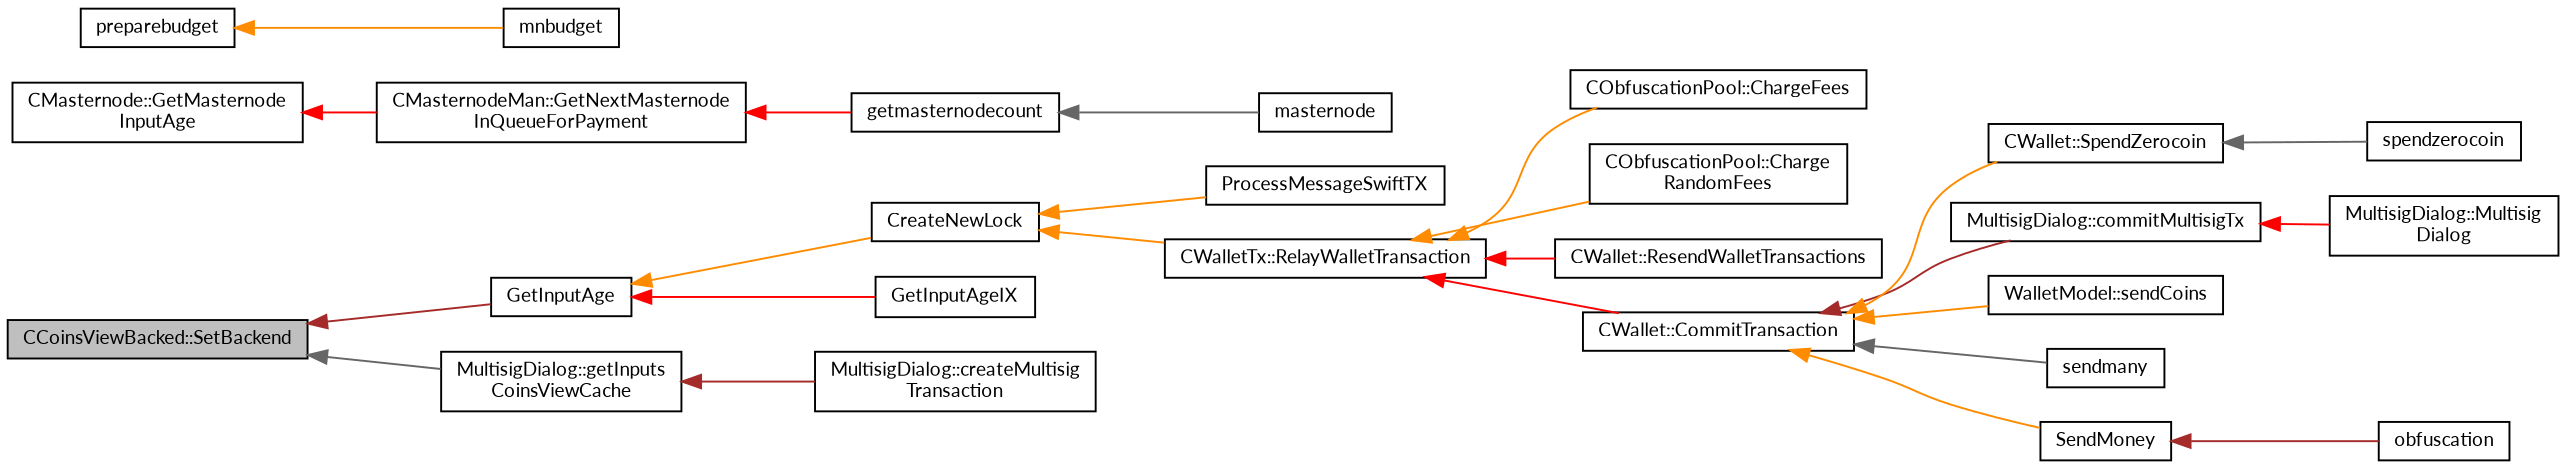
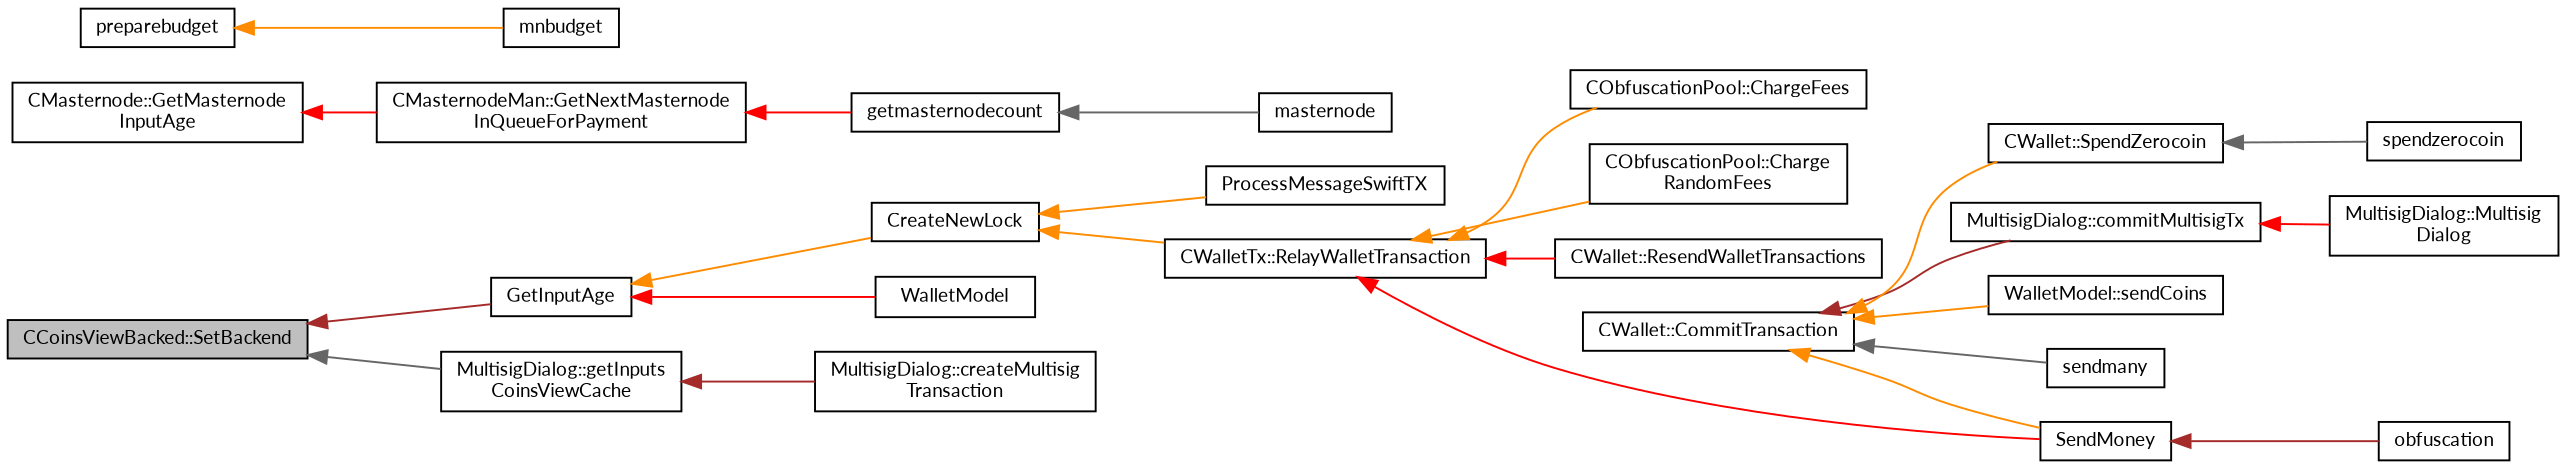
node "GetInputAgeIX": label "GetInputAgeIX" -> "WalletModel"
edge "CWallet::CommitTransaction" -> "CWalletTx::RelayWalletTransaction": now "SendMoney" -> "CWalletTx::RelayWalletTransaction"
